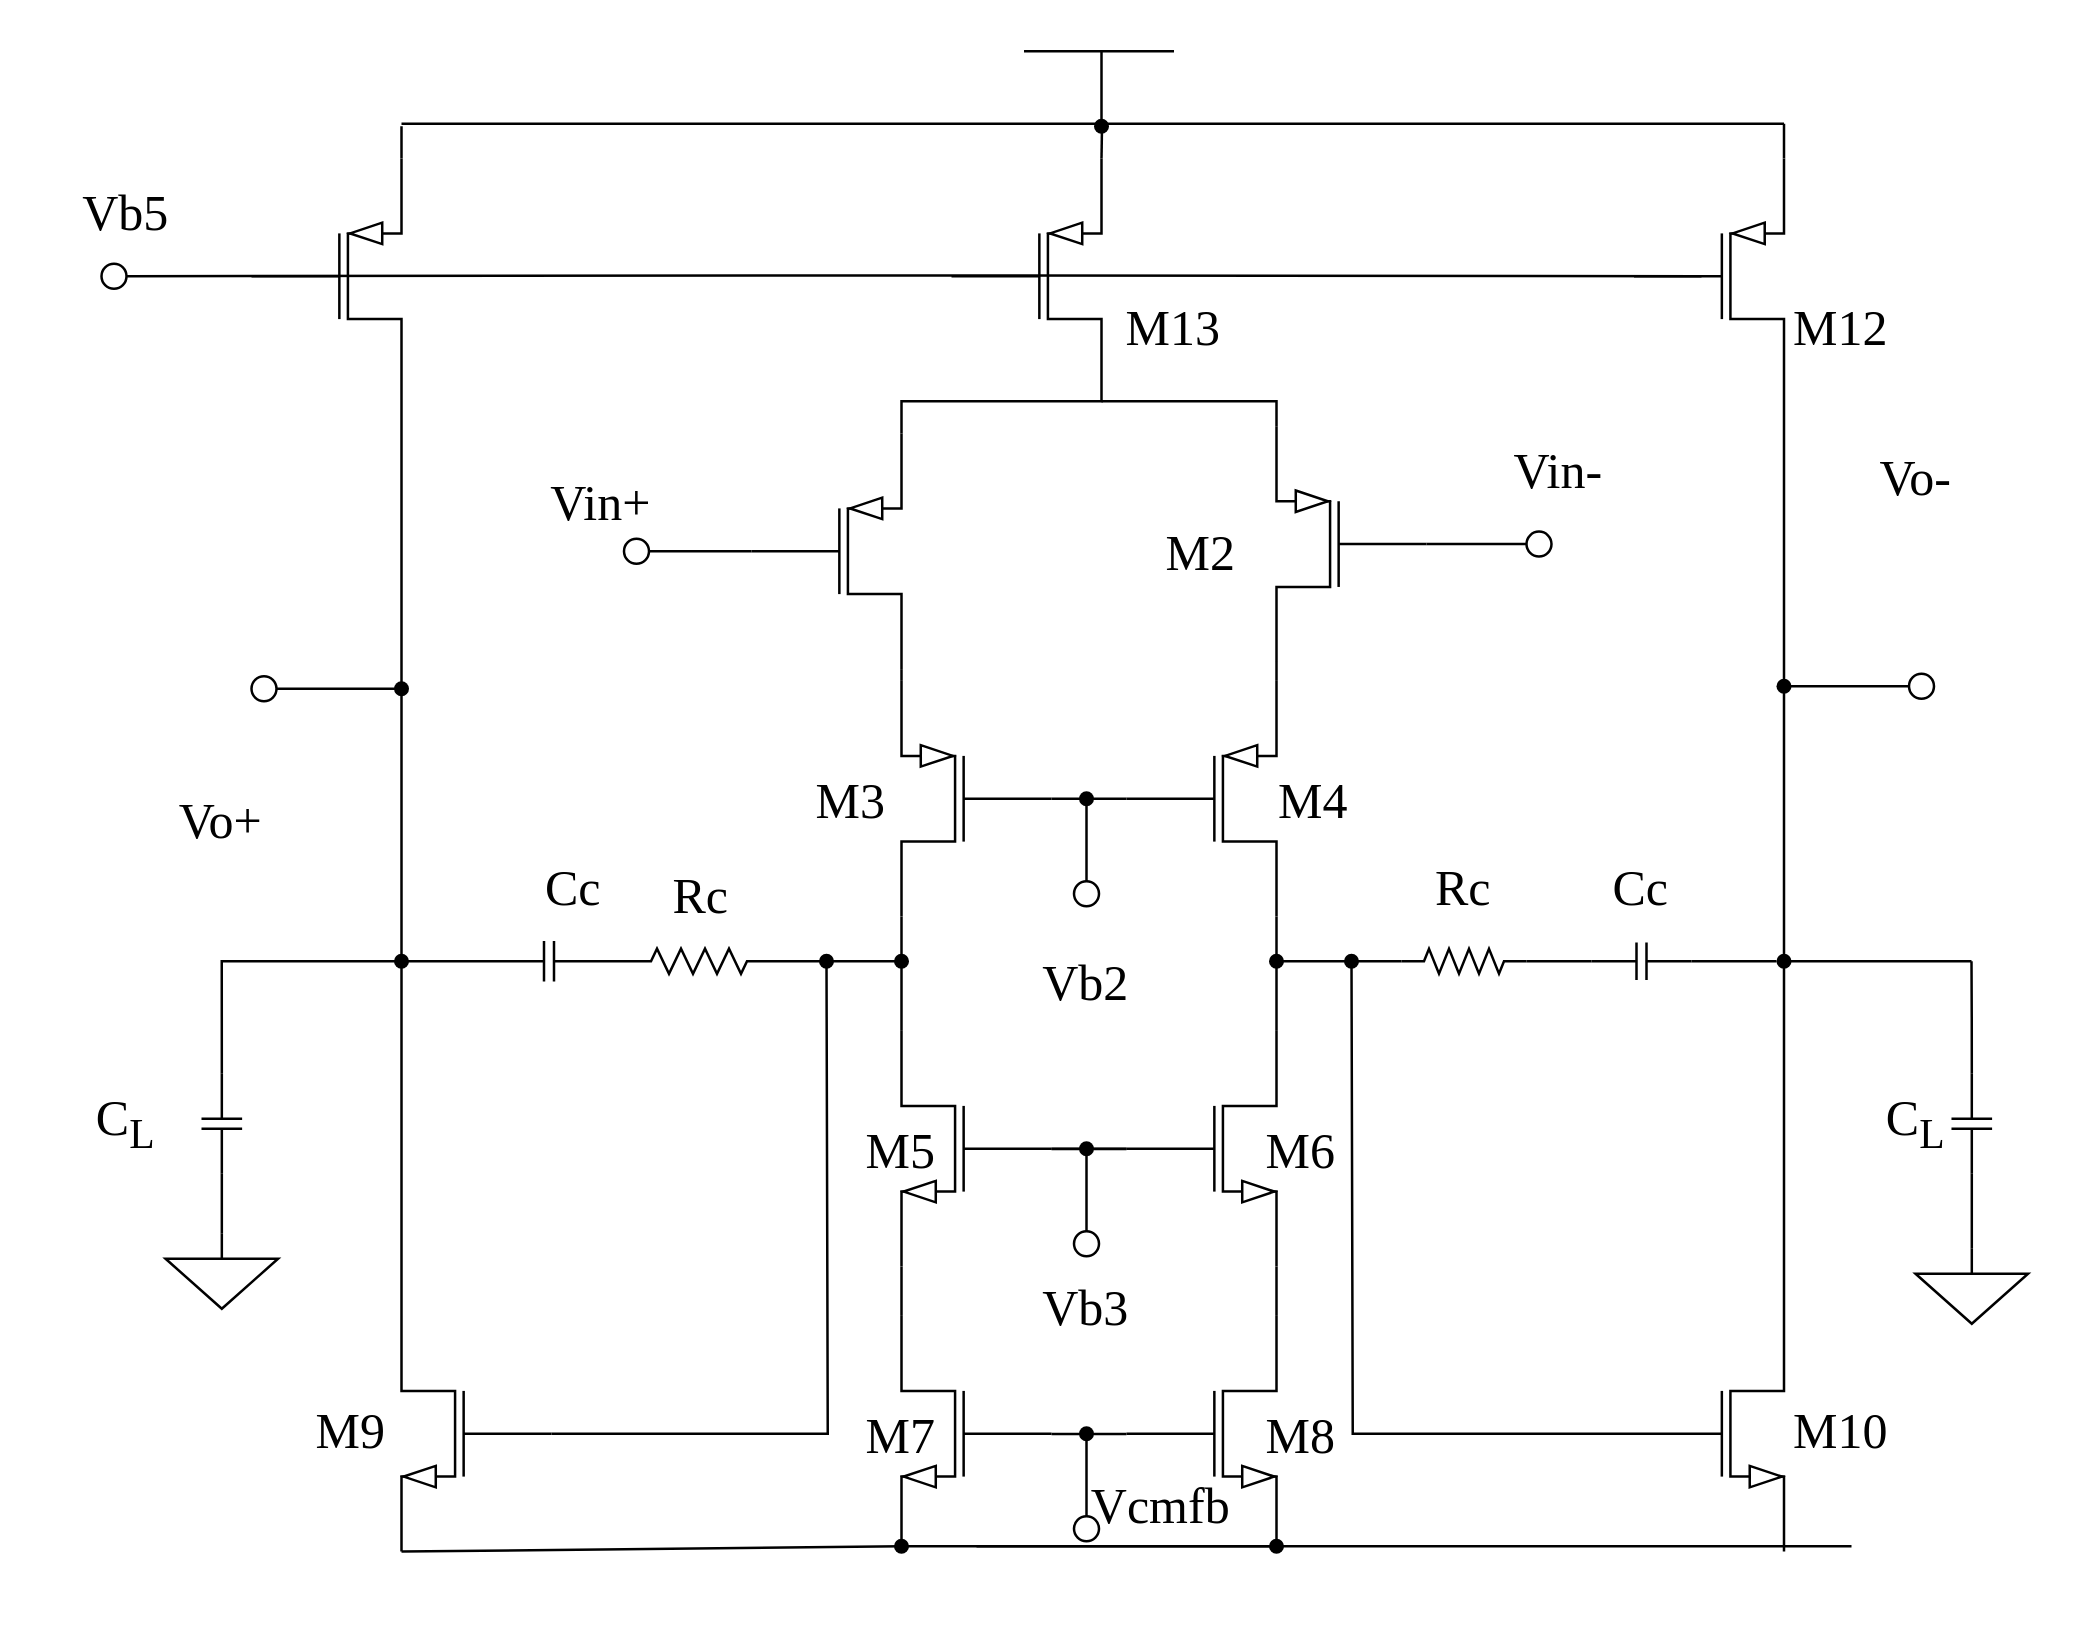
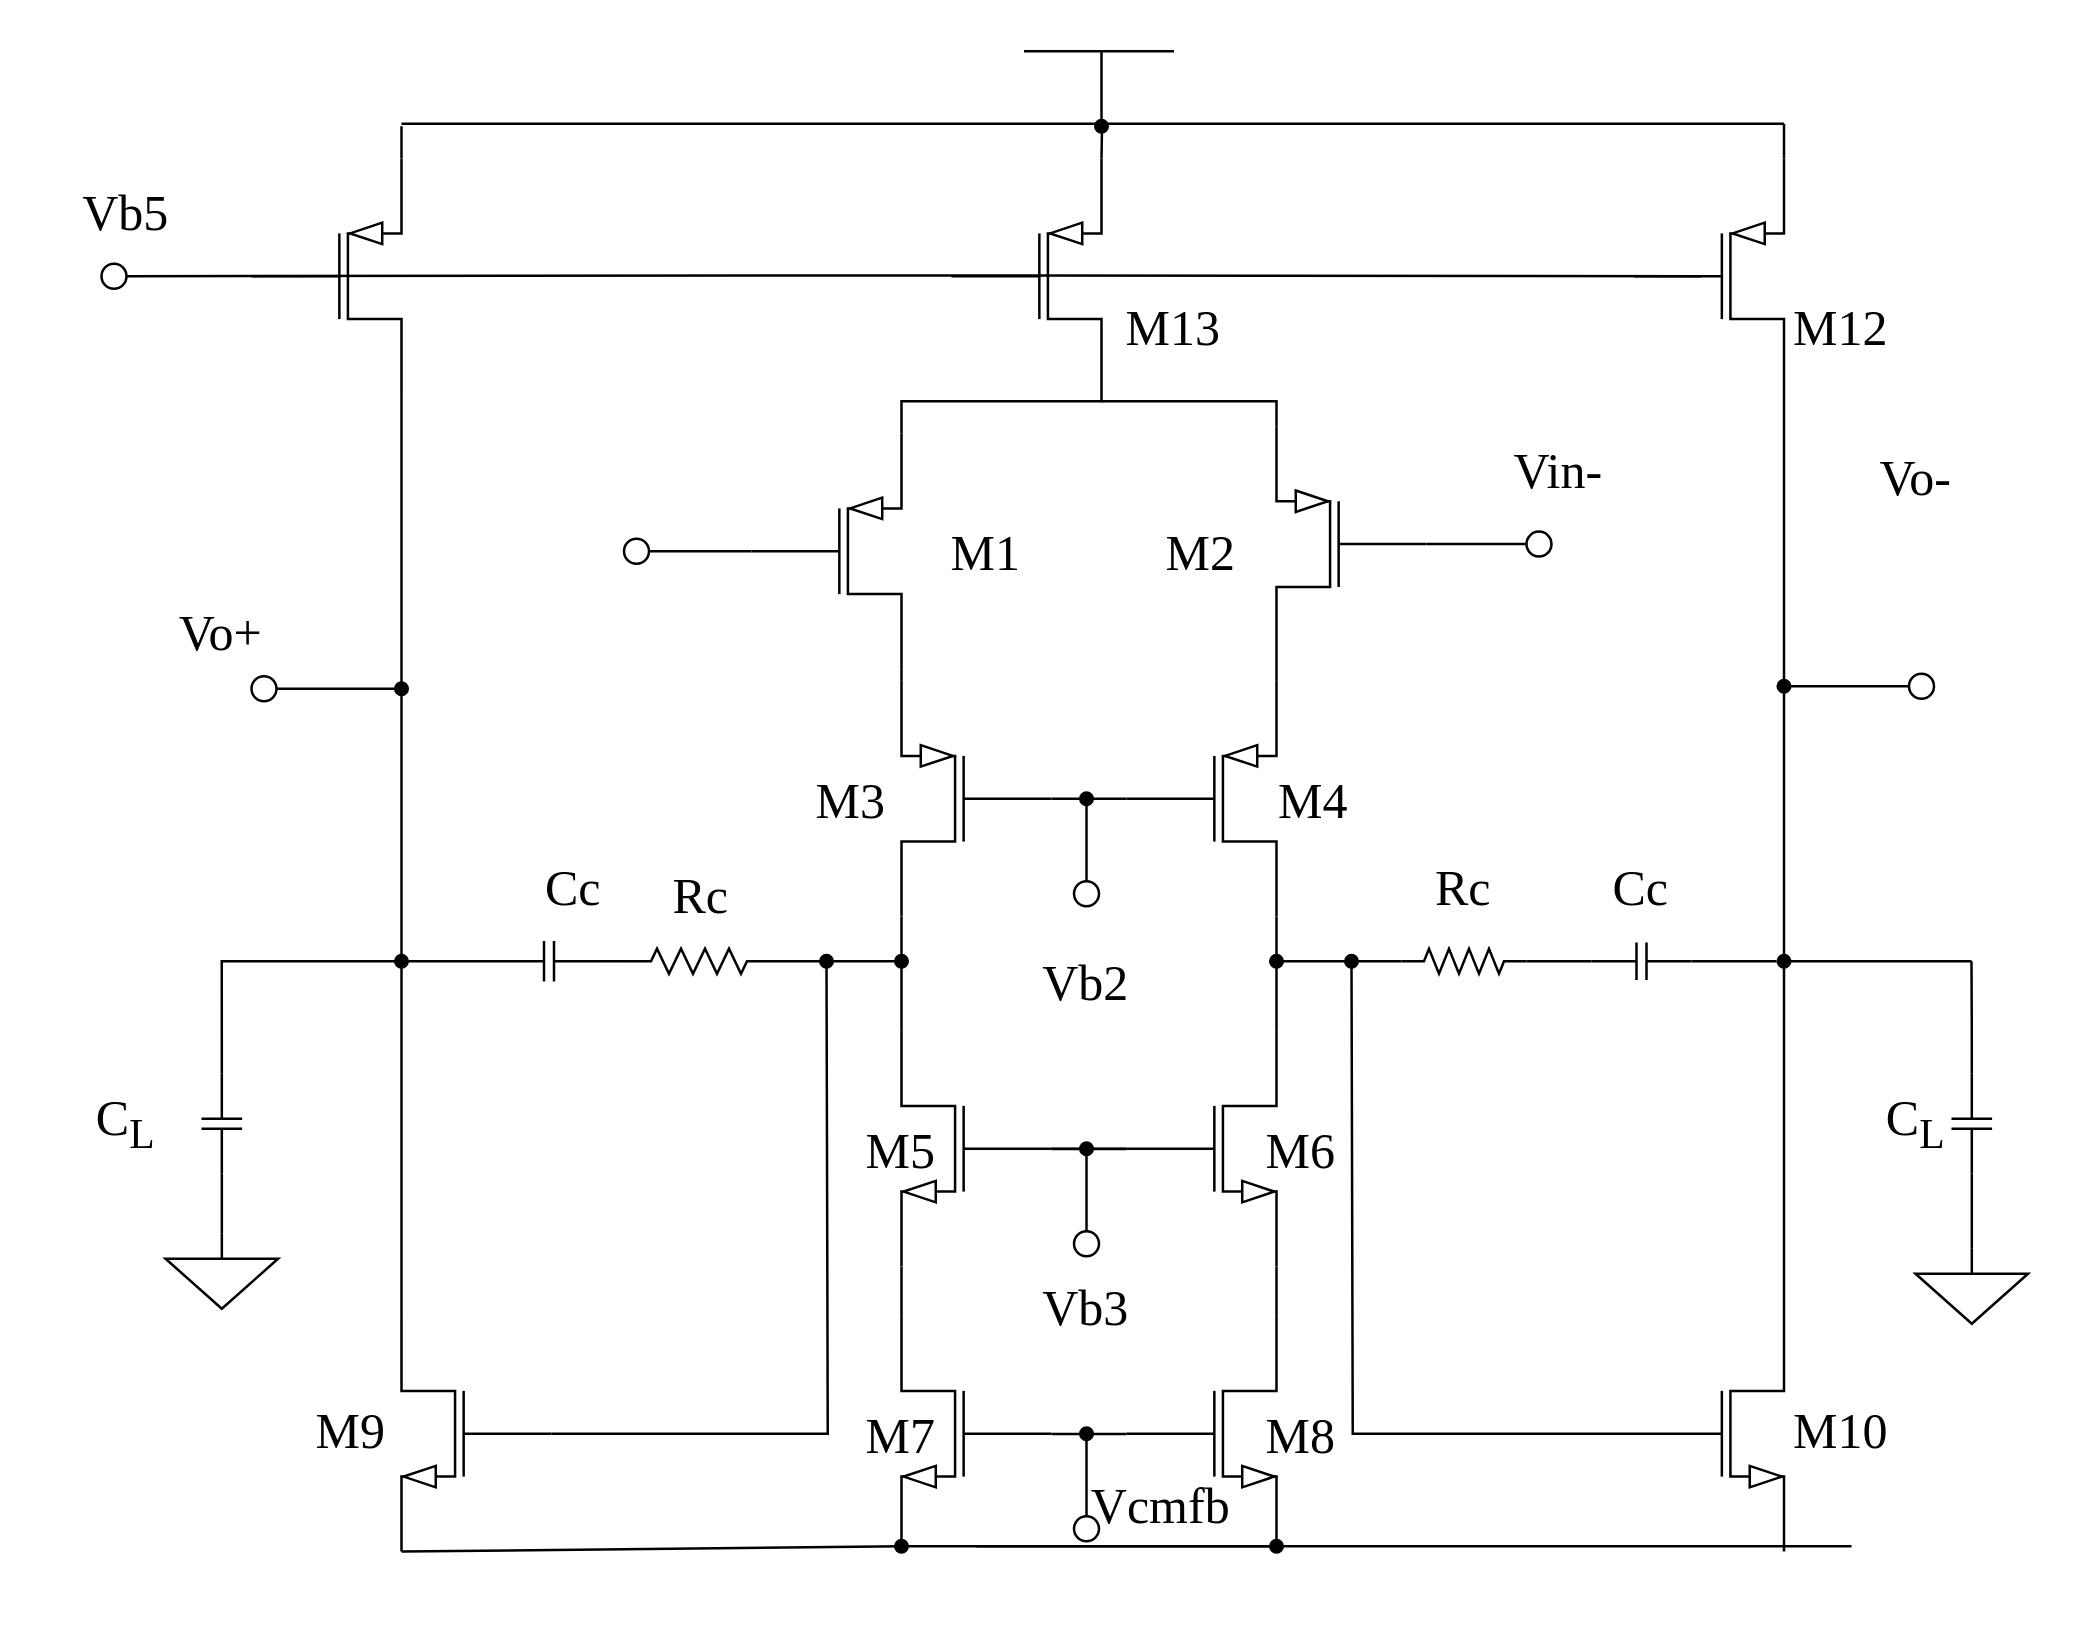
node "Vin+": removed
node "M1": added
node "Vo+": moved (222, 819) -> (222, 632)
